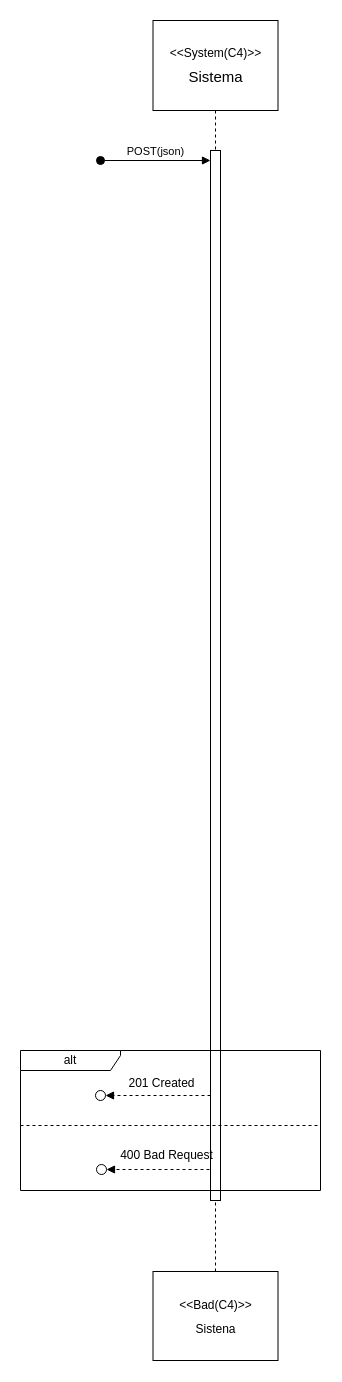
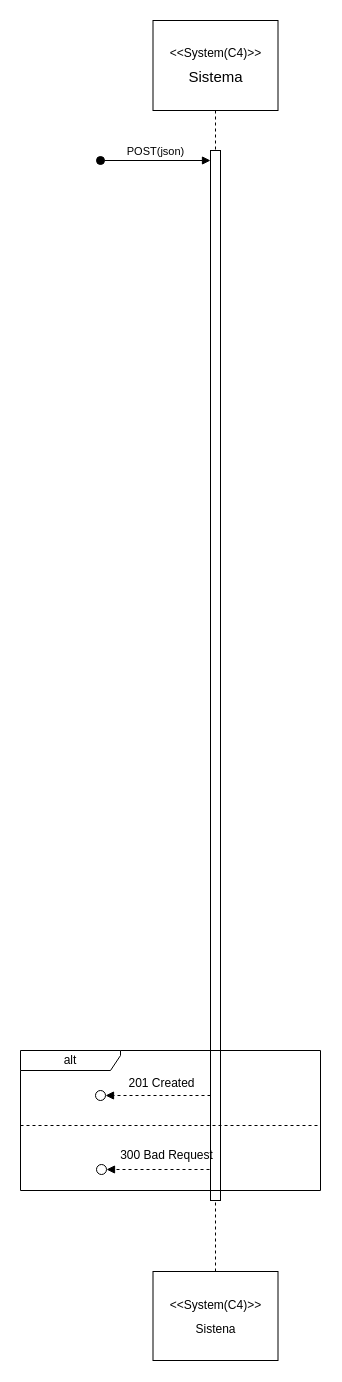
node "400 Bad Request": label "400 Bad Request" -> "300 Bad Request"
node "<<Bad(C4)>> Sistena": label "<<Bad(C4)>> Sistena" -> "<<System(C4)>> Sistena"
